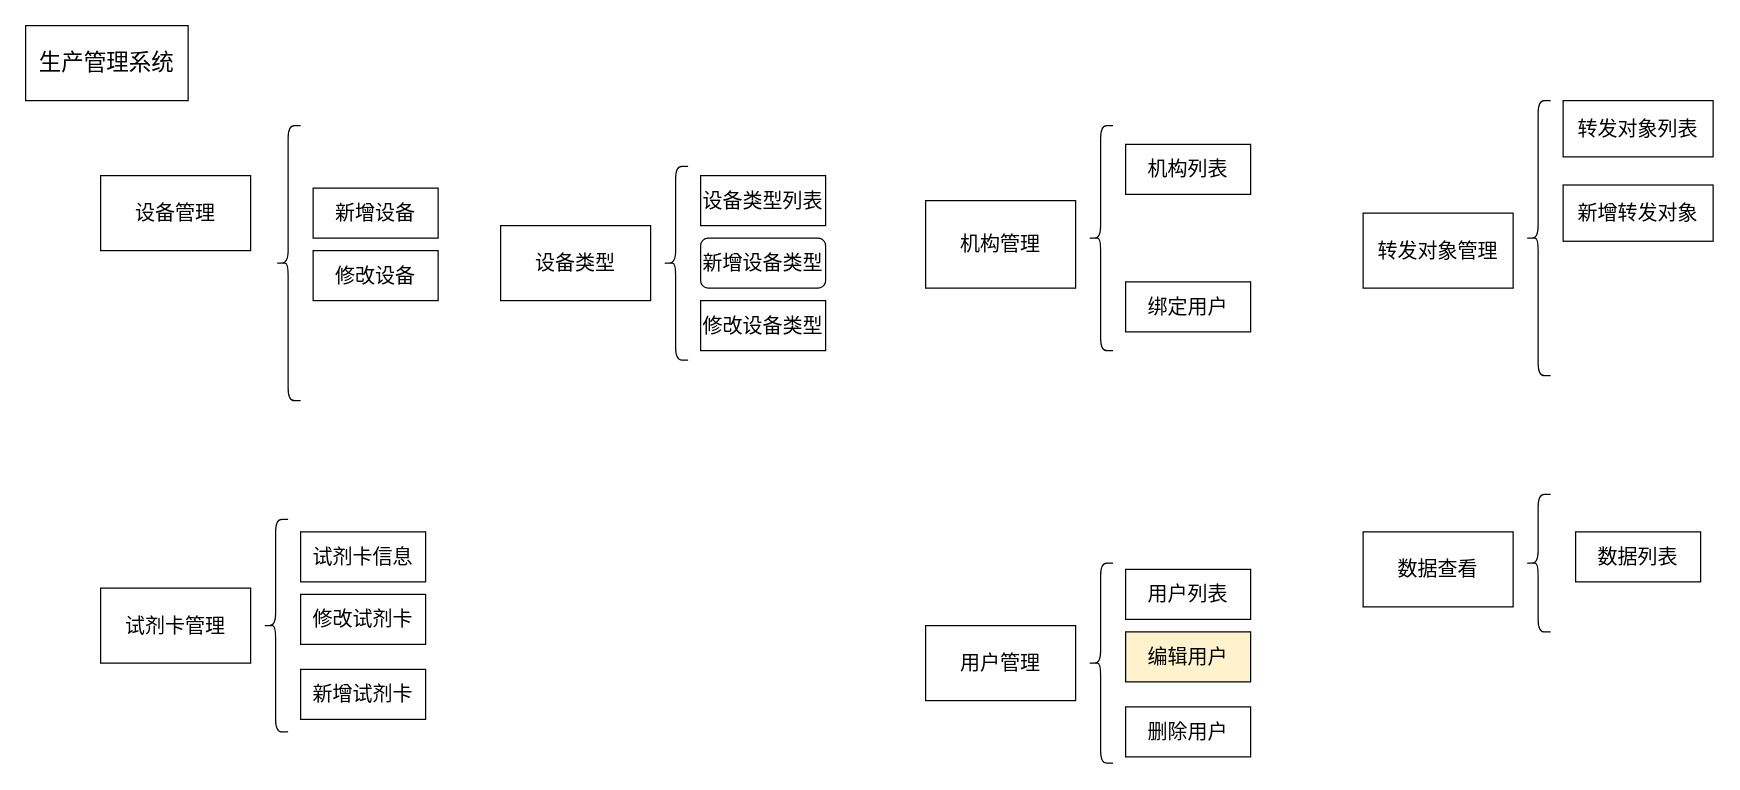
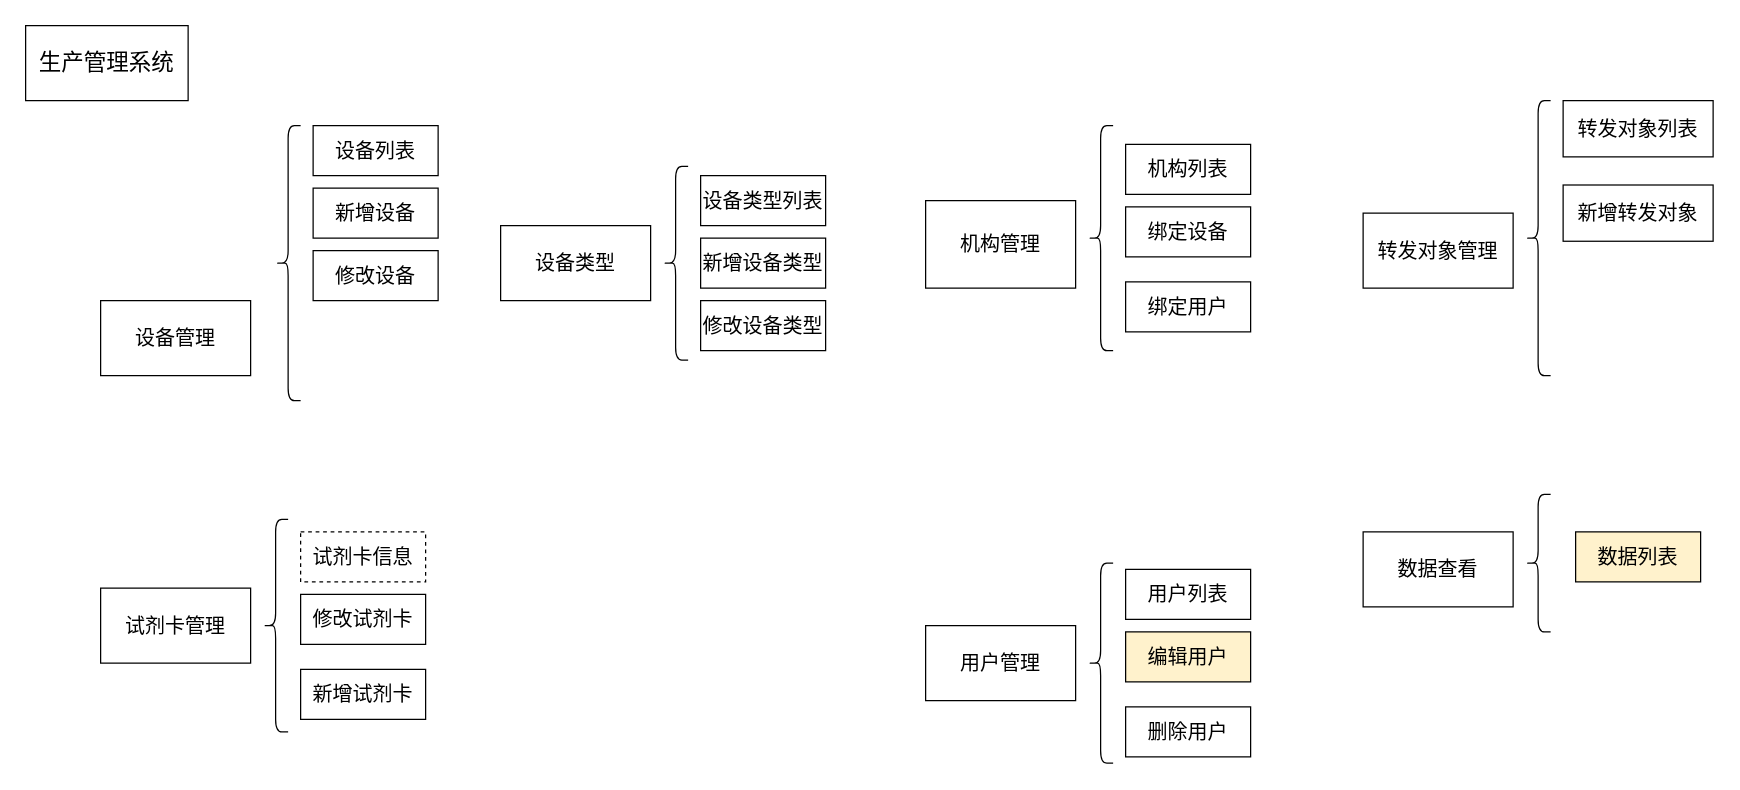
node "设备列表": added
node "设备管理": moved (176, 213) -> (176, 338)
node "绑定设备": added
node "新增设备类型": shape rounded rectangle -> rectangle
node "试剂卡信息": style solid -> dashed
node "数据列表": fillcolor #ffffff -> #fff2cc
